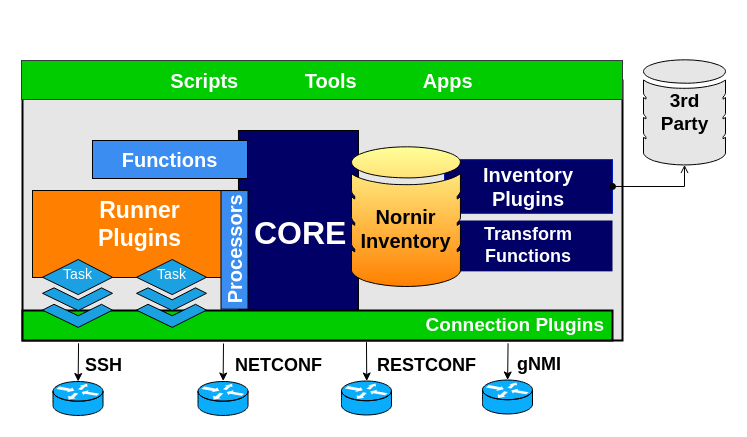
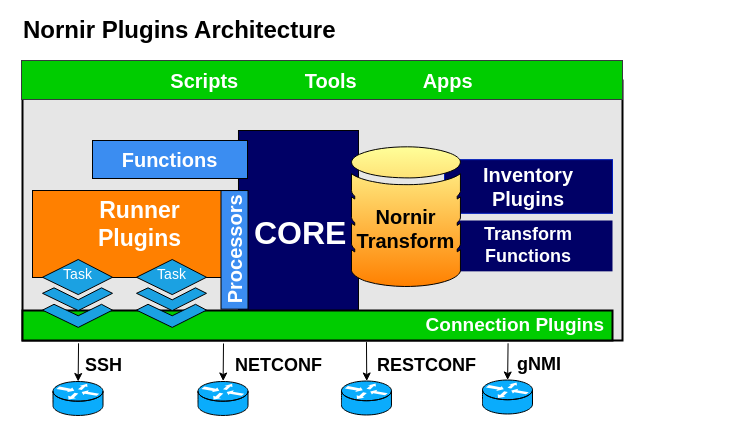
node "Nornir Plugins Architecture": added
node "3rd Party": removed
edge "3rd Party" -- "Inventory Plugins": removed
node "Nornir Inventory": label "Nornir Inventory" -> "Nornir Transform"
